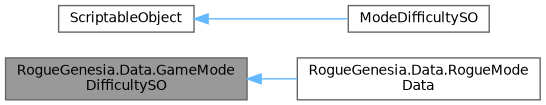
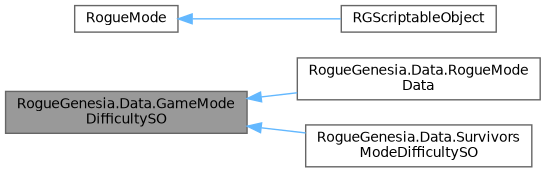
node "ScriptableObject": label "ScriptableObject" -> "RogueMode"
node "ModeDifficultySO": label "ModeDifficultySO" -> "RGScriptableObject"
node "RogueGenesia.Data.Survivors ModeDifficultySO": added
